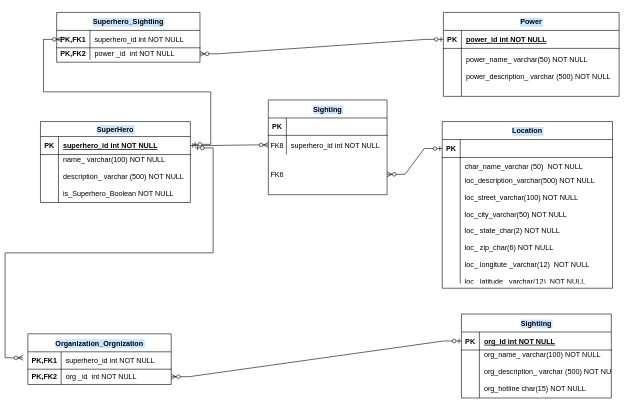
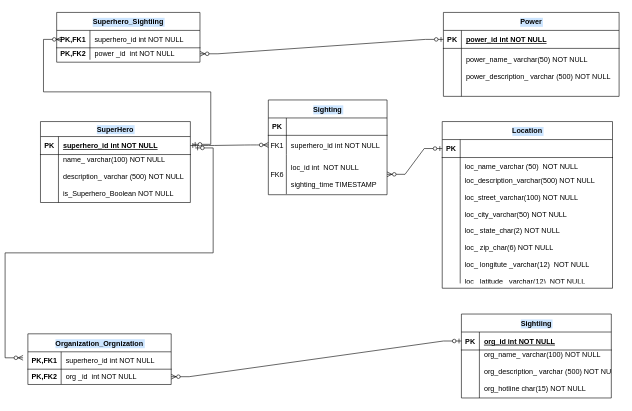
node "FK8": label "FK8" -> "FK1"
node "char_name_varchar (50) NOT NULL": label "char_name_varchar (50) NOT NULL" -> "loc_name_varchar (50) NOT NULL"
node "loc_id int NOT NULL sighting_time TIMESTAMP": added
